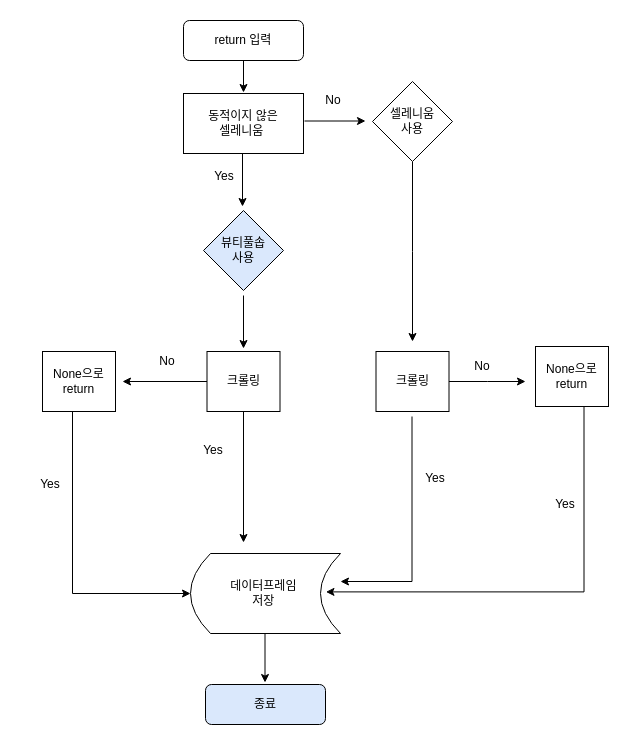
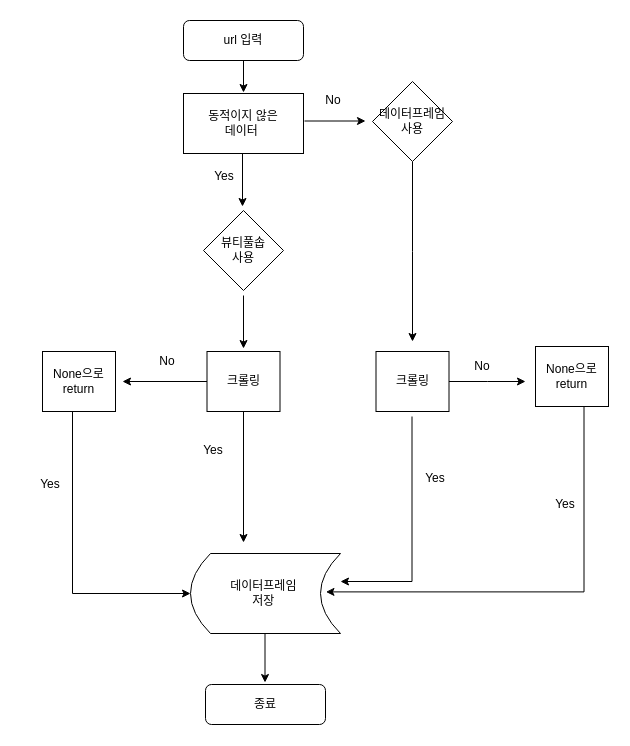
node "return 입력": label "return 입력" -> "url 입력"
node "셀레니움 사용": label "셀레니움 사용" -> "데이터프레임 사용"
node "동적이지 않은 셀레니움": label "동적이지 않은 셀레니움" -> "동적이지 않은 데이터"
node "뷰티풀솝 사용": fillcolor #dae8fc -> #ffffff
node "종료": fillcolor #dae8fc -> #ffffff
